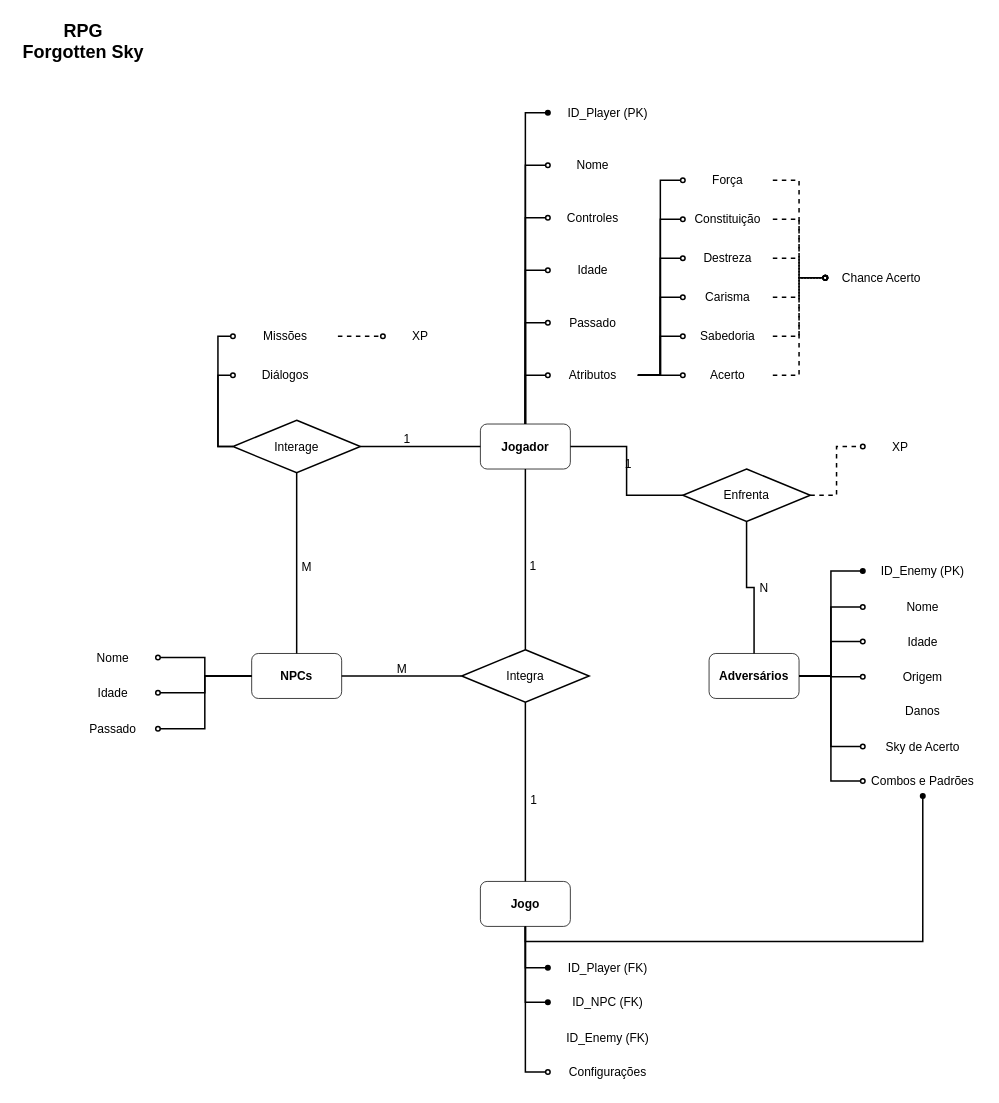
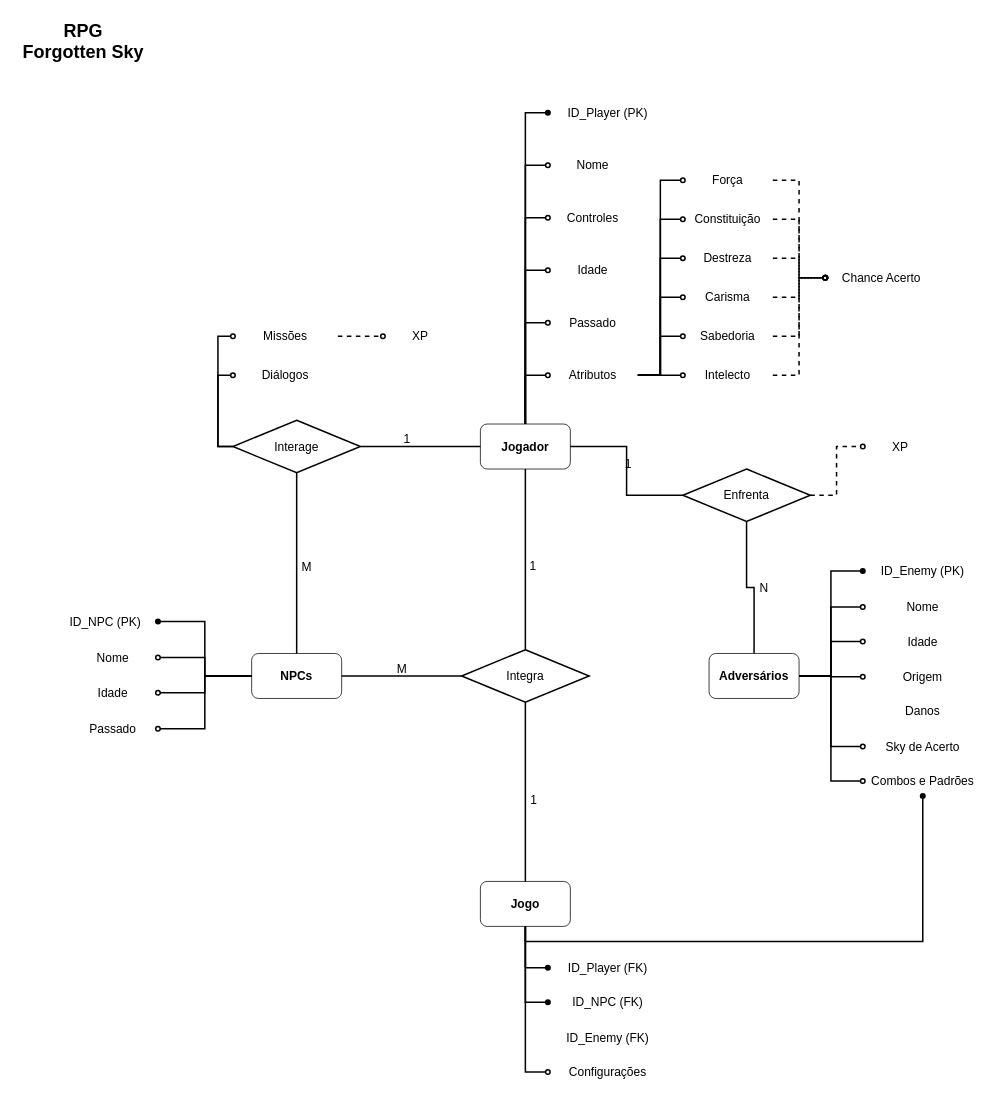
node "Acerto": label "Acerto" -> "Intelecto"
node "ID_NPC (PK)": added
edge "NPCs" -> "ID_NPC (PK)": added
